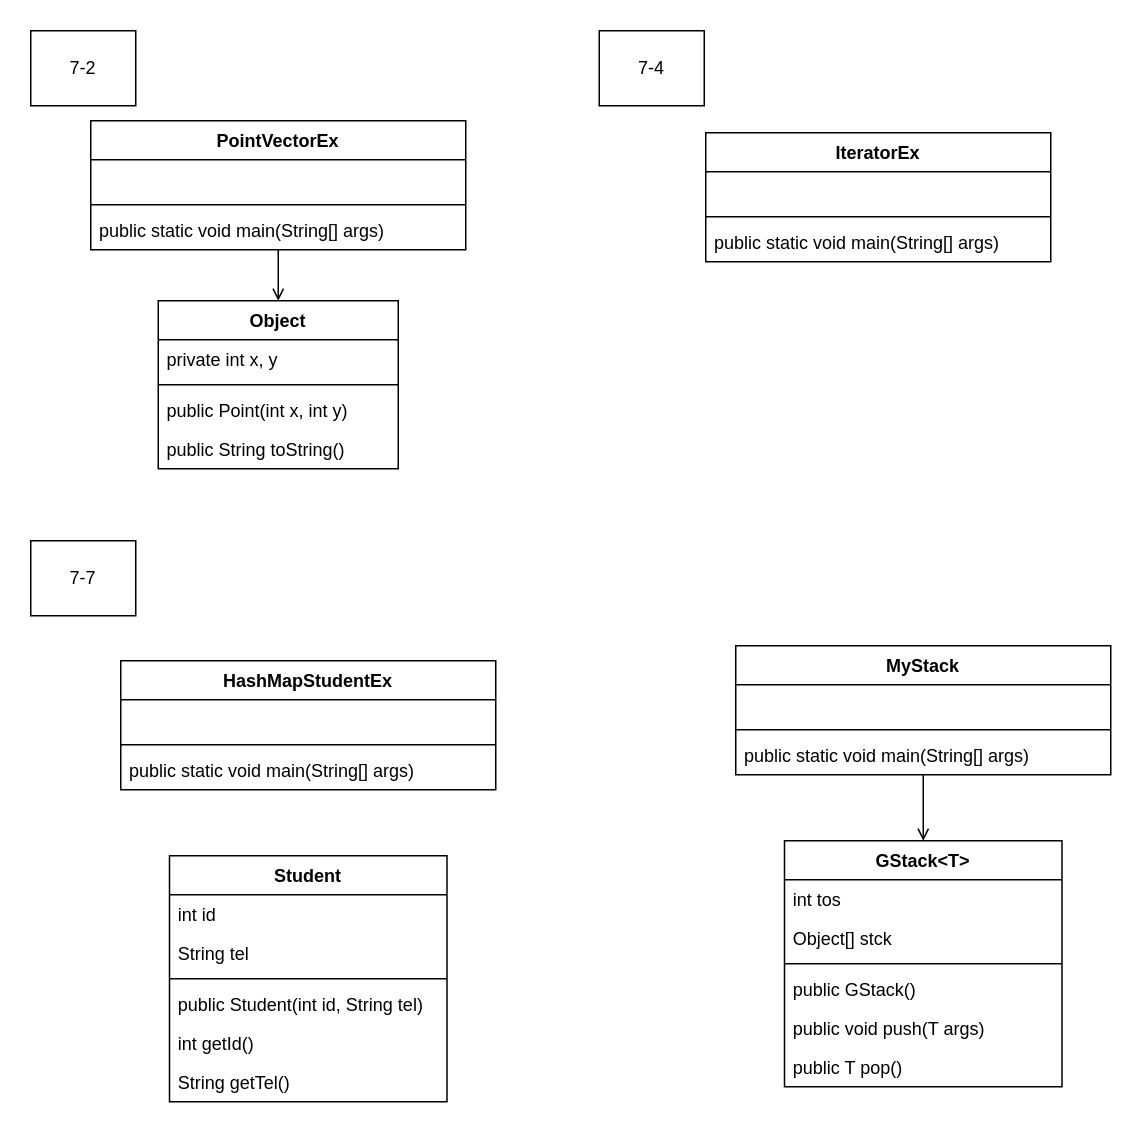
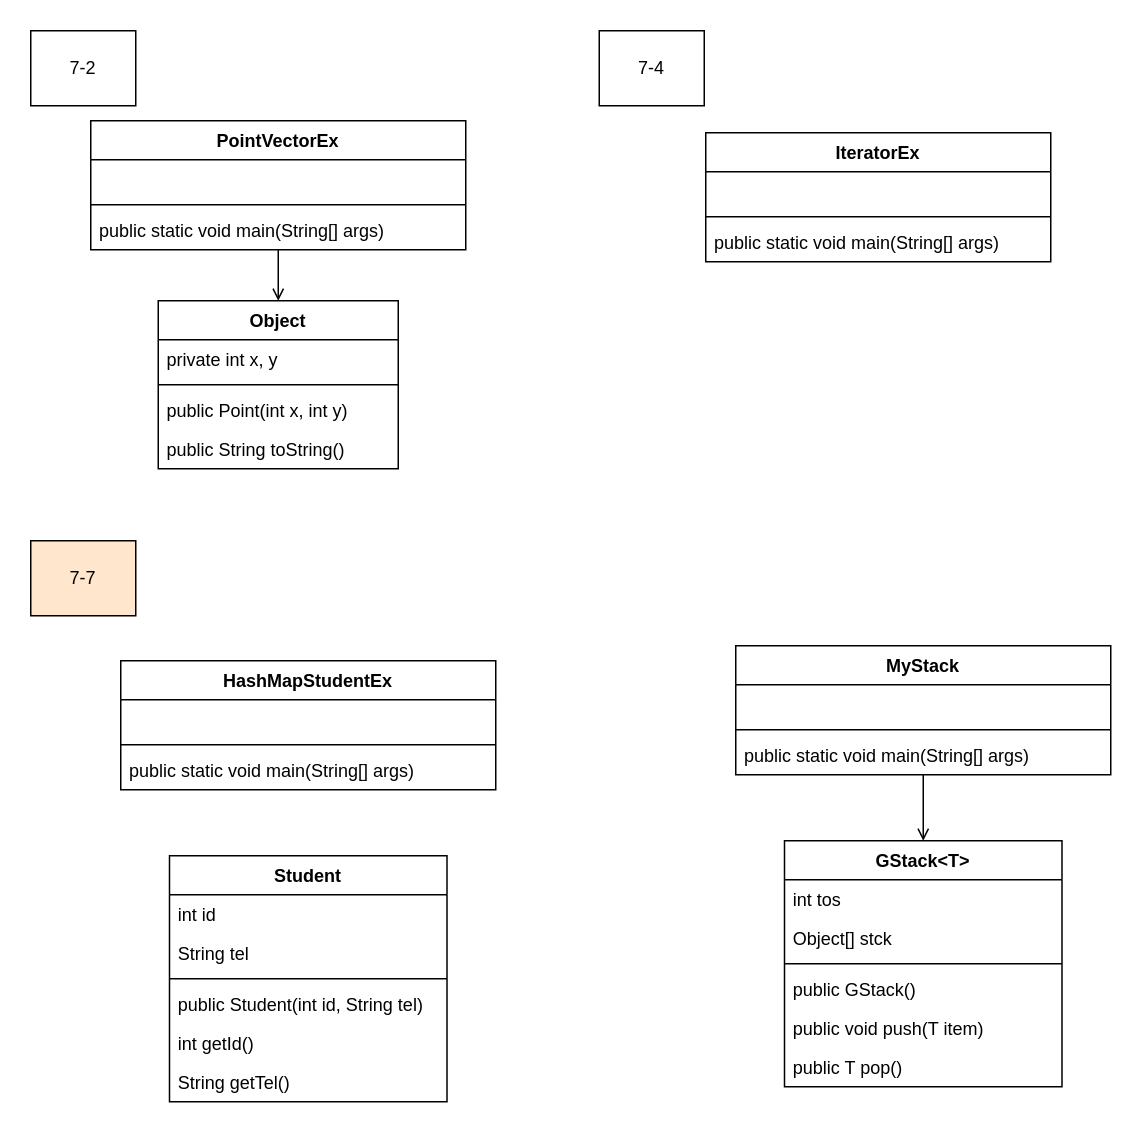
node "7-7": fillcolor #ffffff -> #ffe6cc
node "public void push(T args)": label "public void push(T args)" -> "public void push(T item)"
